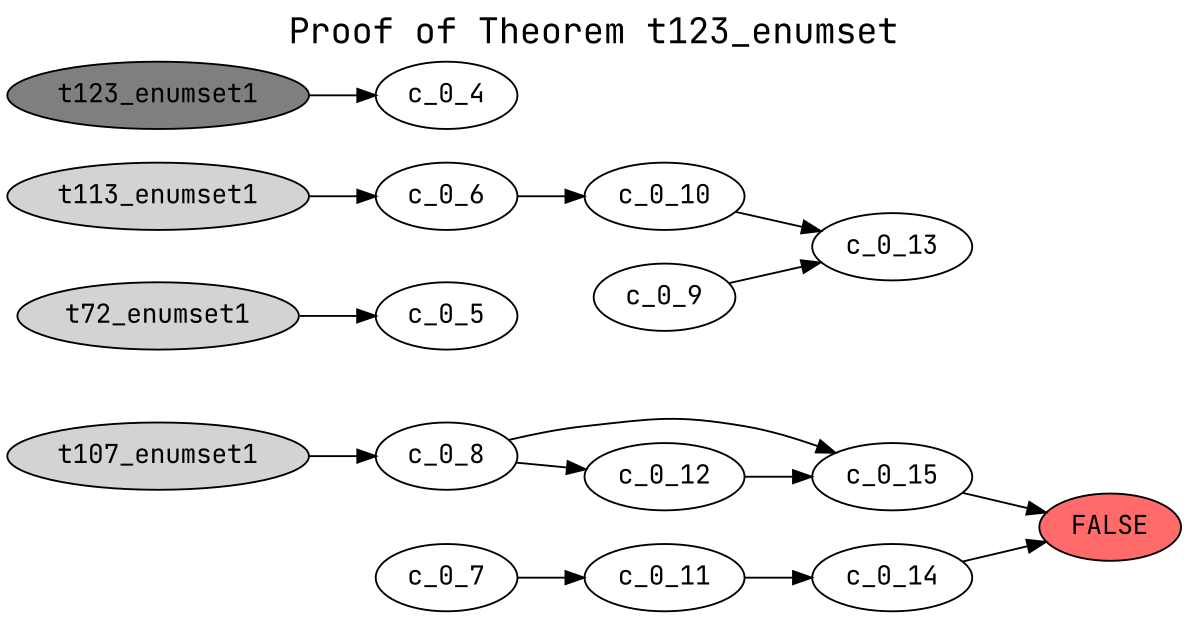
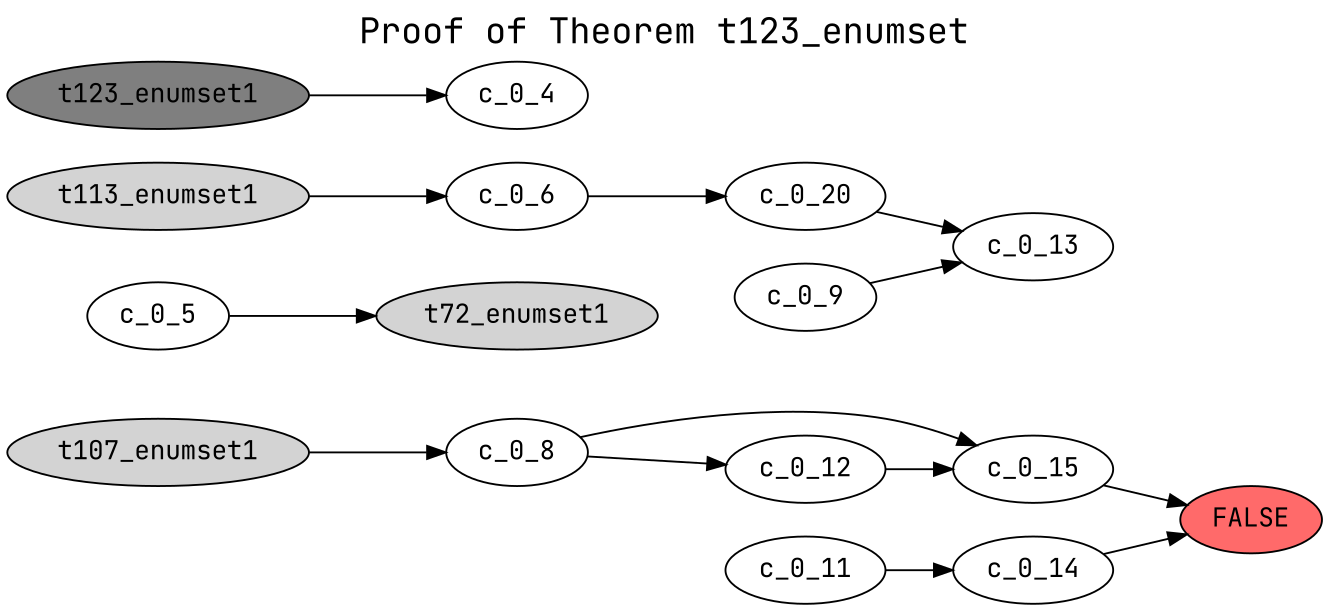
node "c_0_10": label "c_0_10" -> "c_0_20"
edge "t72_enumset1" -> "c_0_5": reversed
node "c_0_7": removed
